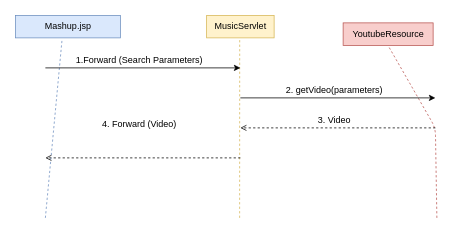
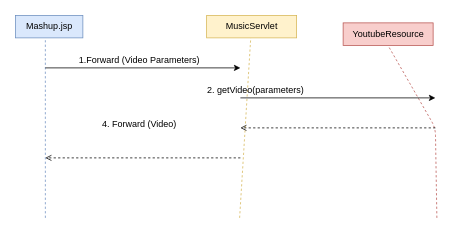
node "Mashup.jsp": size 105x23 -> 68x23
node "MusicServlet": size 68x23 -> 90x23
node "1.Forward (Search Parameters)": label "1.Forward (Search Parameters)" -> "1.Forward (Video Parameters)"
node "2. getVideo(parameters)": moved (334, 90) -> (255, 90)
node "3. Video": removed
